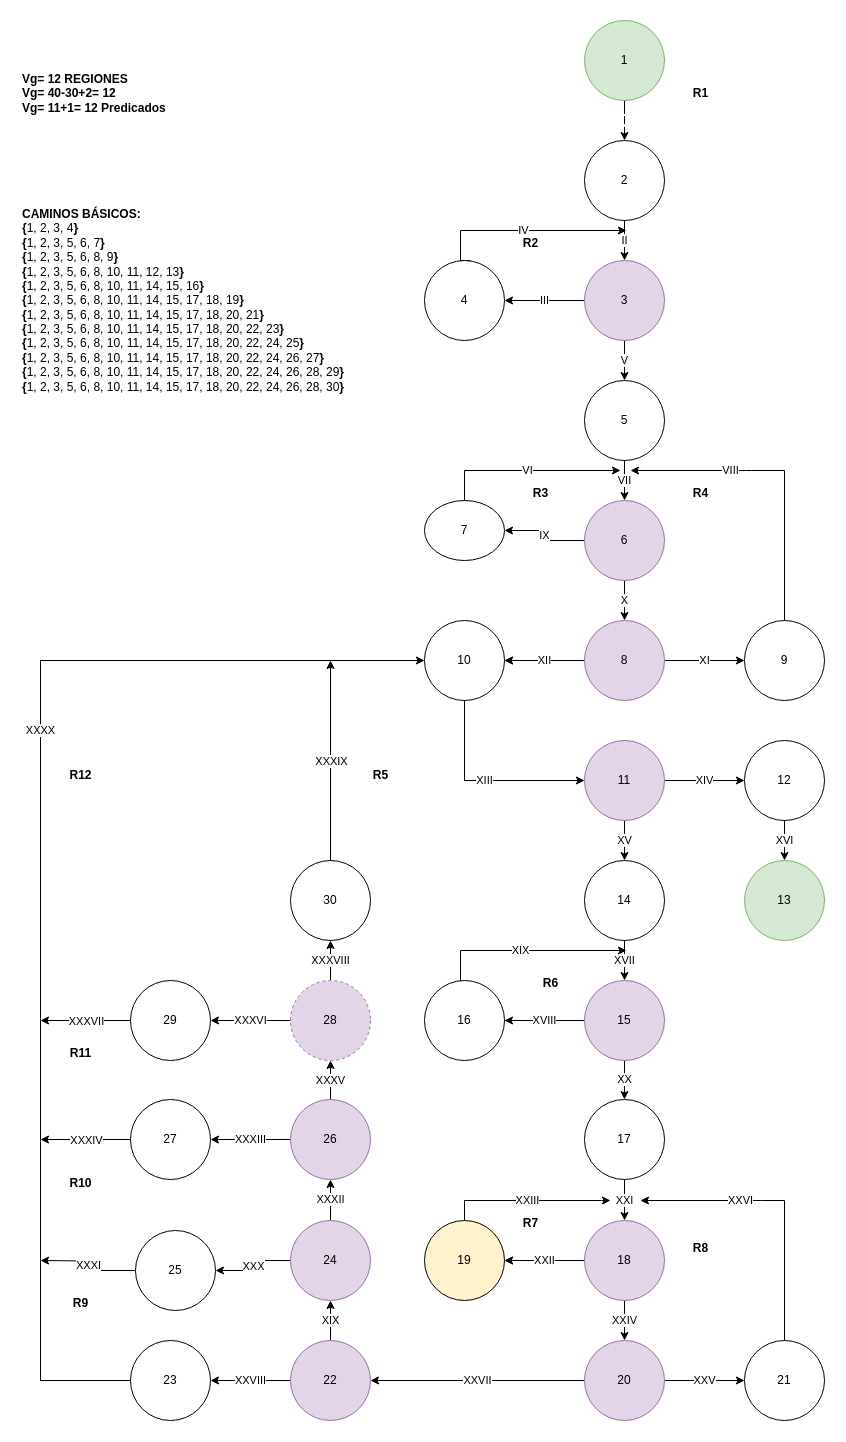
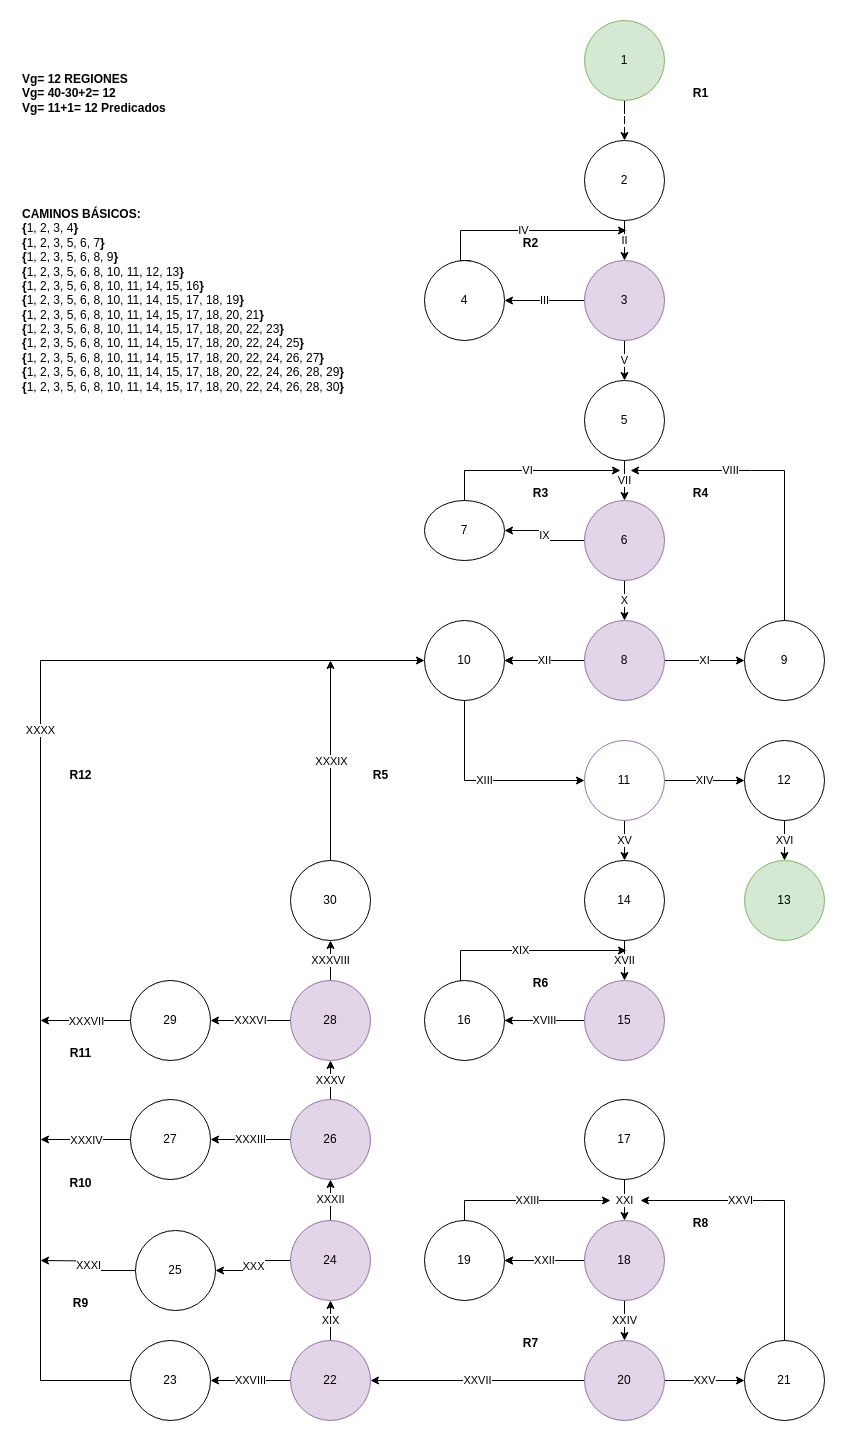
node "11": fillcolor #e1d5e7 -> #ffffff
node "R6": moved (551, 984) -> (541, 984)
node "28": style dashed -> solid
edge "15" -> "17": removed, label "XX"
node "R7": moved (531, 1224) -> (531, 1344)
node "R8": moved (701, 1249) -> (701, 1224)
node "19": fillcolor #fff2cc -> #ffffff
